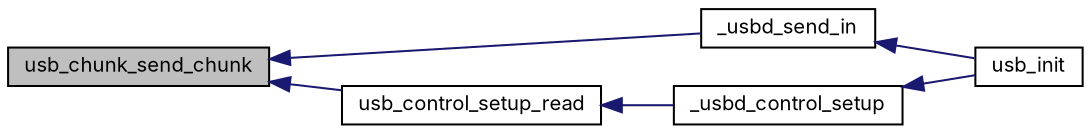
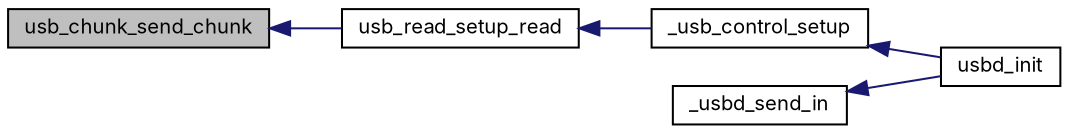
edge "_usbd_send_in" -> "usb_chunk_send_chunk": removed
node "usb_init": label "usb_init" -> "usbd_init"
node "usb_control_setup_read": label "usb_control_setup_read" -> "usb_read_setup_read"
node "_usbd_control_setup": label "_usbd_control_setup" -> "_usb_control_setup"
